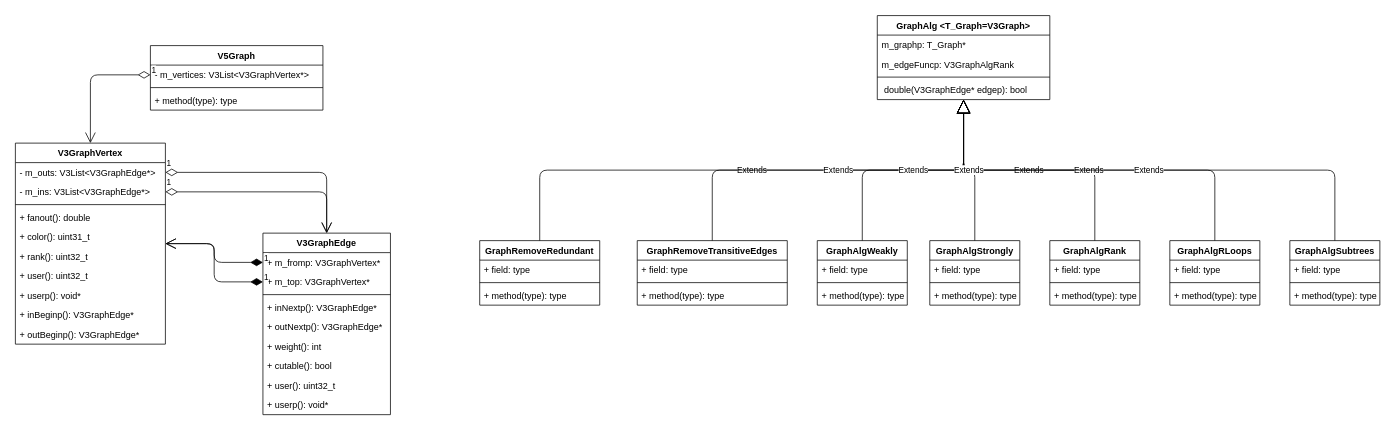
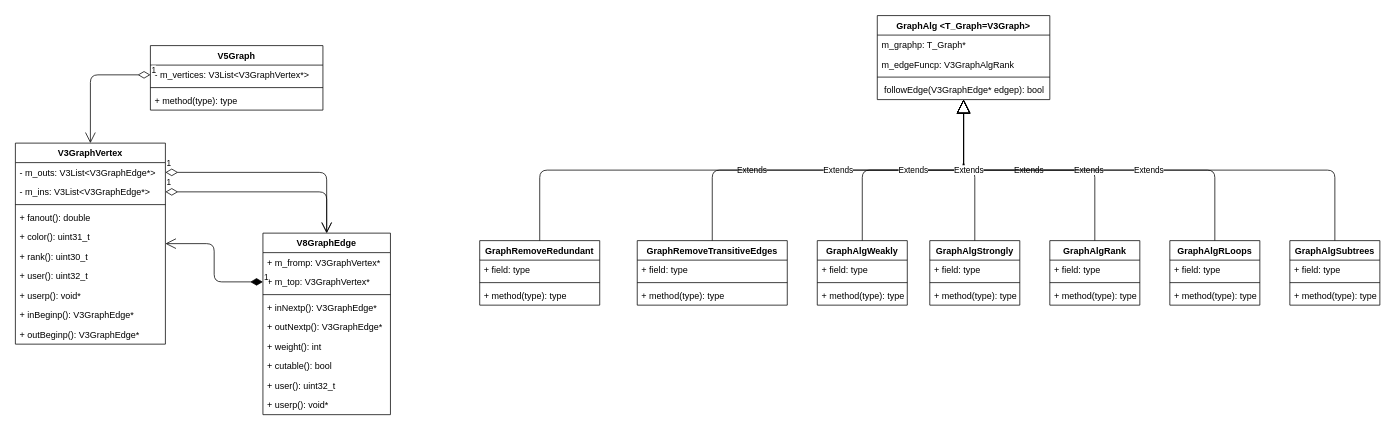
node "double(V3GraphEdge* edgep): bool": label "double(V3GraphEdge* edgep): bool" -> "followEdge(V3GraphEdge* edgep): bool"
node "V3GraphEdge": label "V3GraphEdge" -> "V8GraphEdge"
node "+ rank(): uint32_t": label "+ rank(): uint32_t" -> "+ rank(): uint30_t"
edge "V3GraphVertex" -- "+ m_fromp: V3GraphVertex*": removed, label "1"
